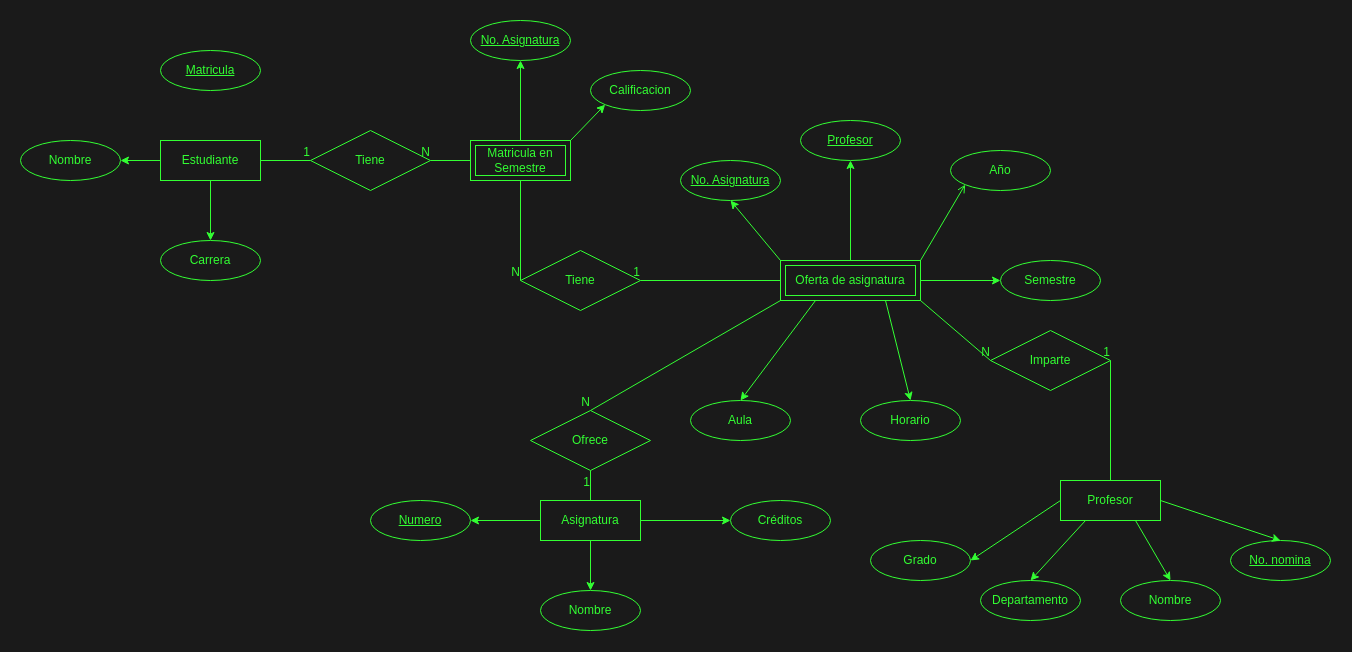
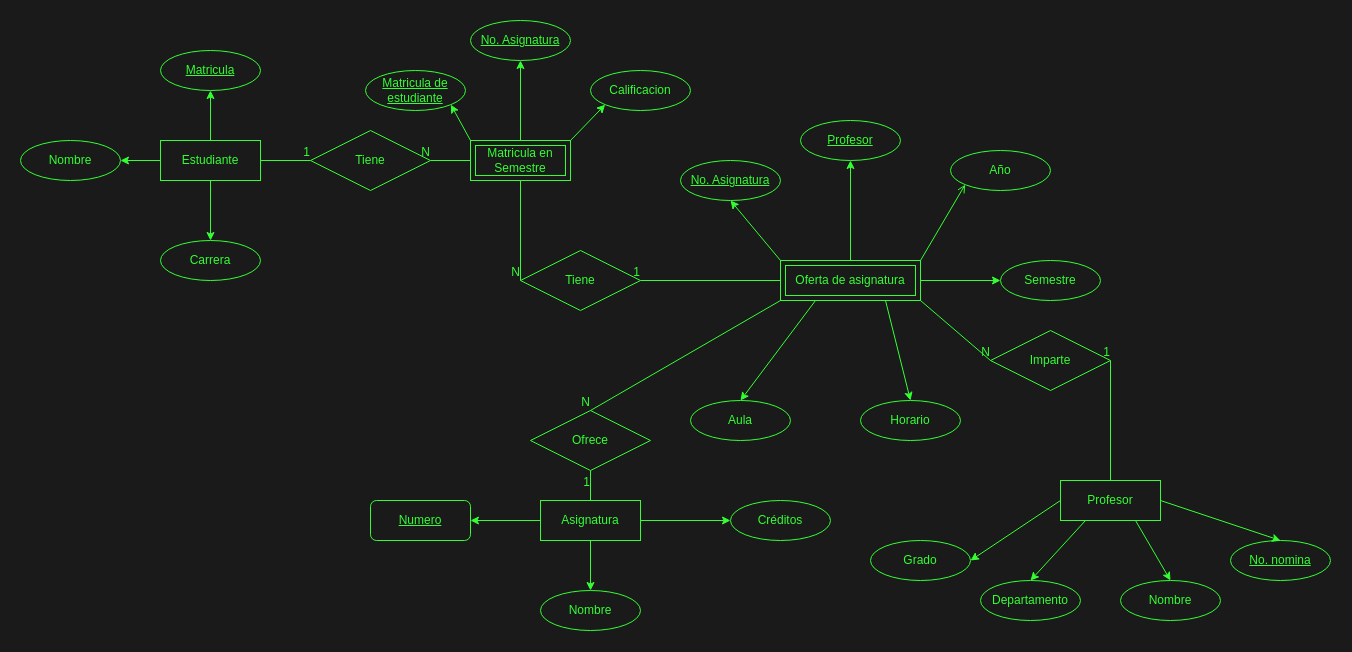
node "Matricula de estudiante": added
edge "Estudiante" -> "Matricula": added
edge "Matricula en Semestre" -> "Matricula de estudiante": added
node "Numero": shape ellipse -> rounded rectangle
